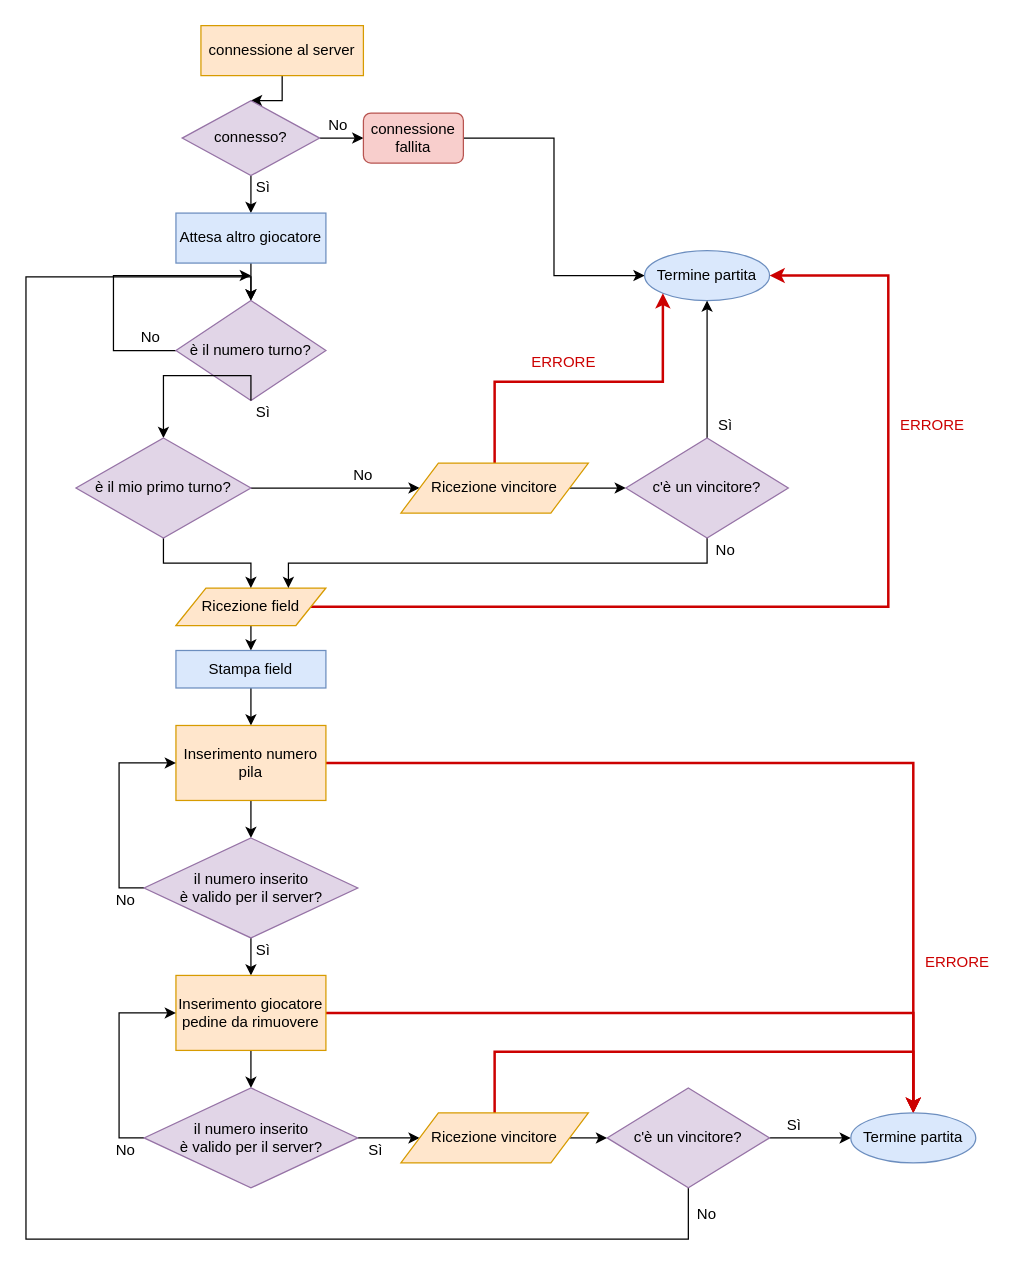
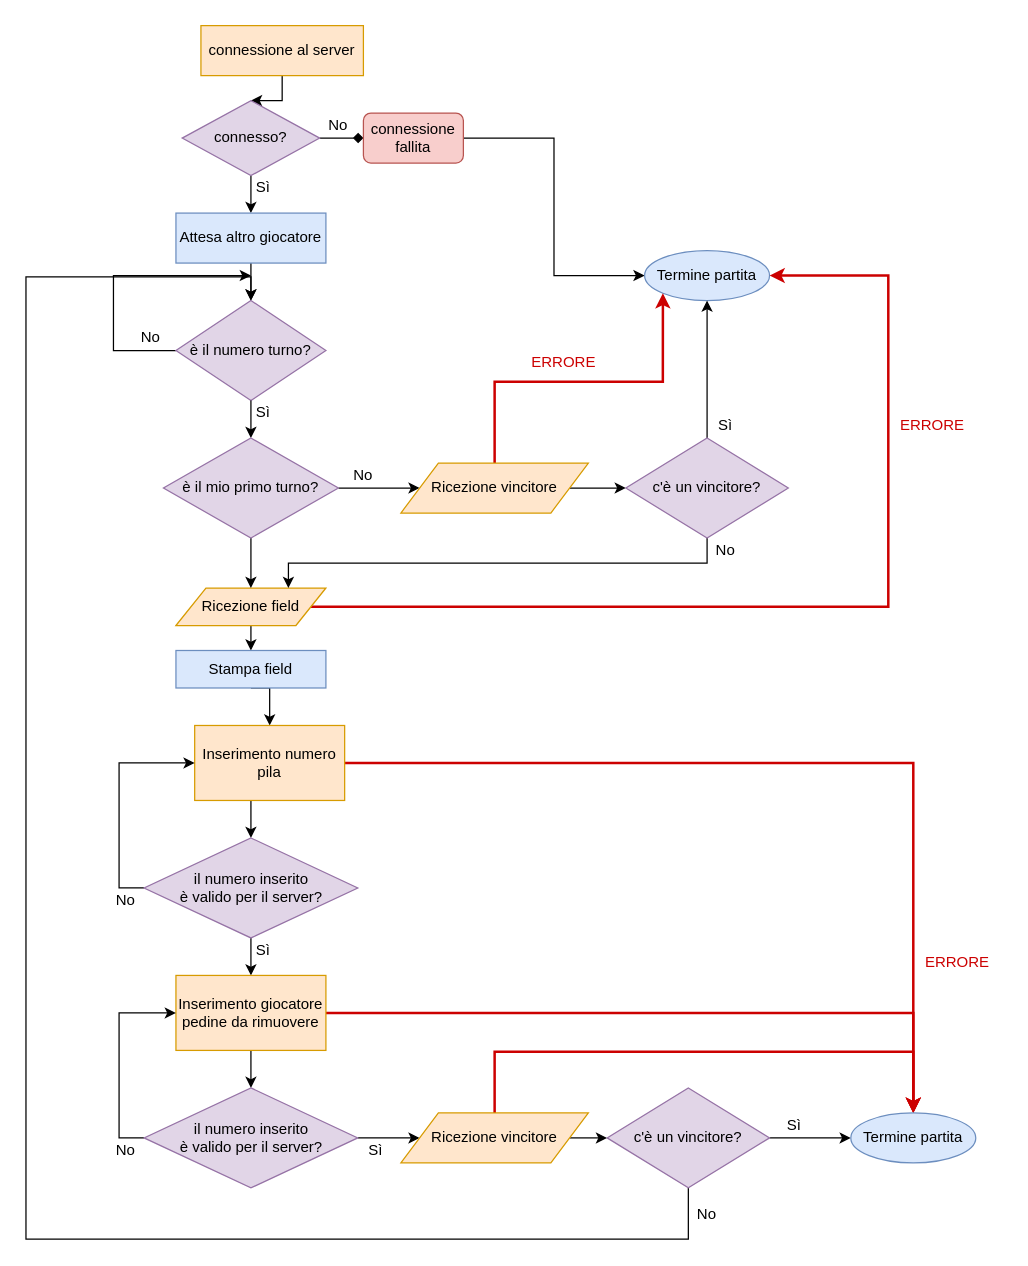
edge "connesso?" -> "connessione fallita": arrowhead classic -> diamond
node "è il mio primo turno?": moved (163, 488) -> (251, 488)
node "Inserimento numero pila": moved (251, 763) -> (269, 763)
